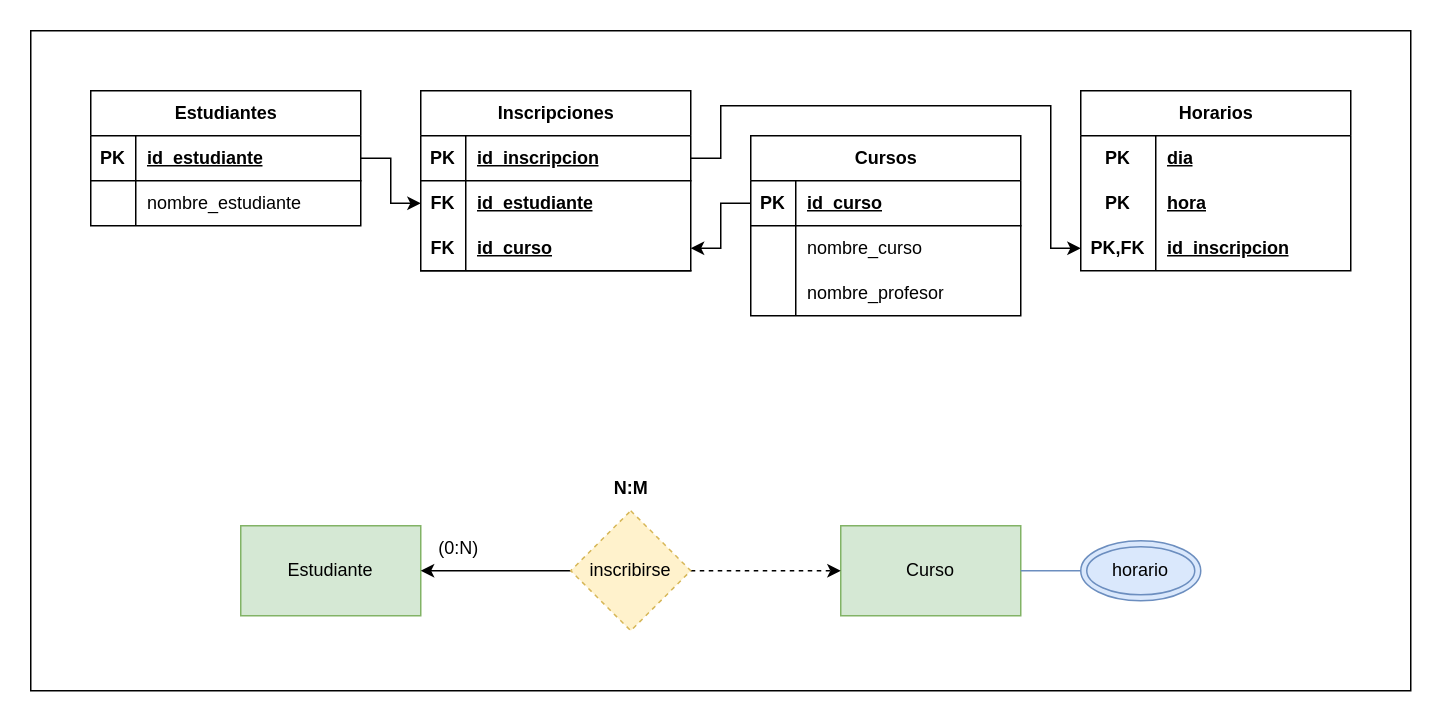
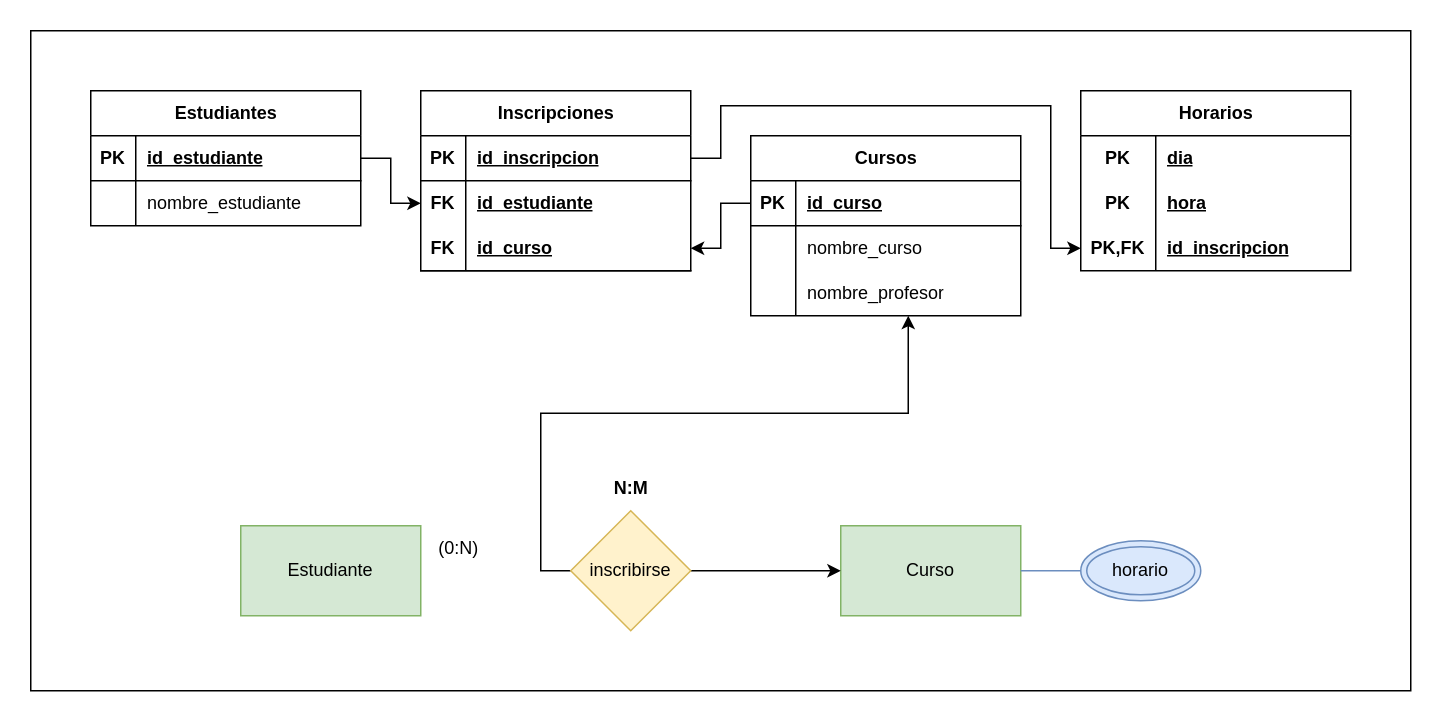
edge "inscribirse" -> "Estudiante": now "inscribirse" -> "nombre_profesor"
node "inscribirse": style dashed -> solid
edge "inscribirse" -> "Curso": style dashed -> solid
